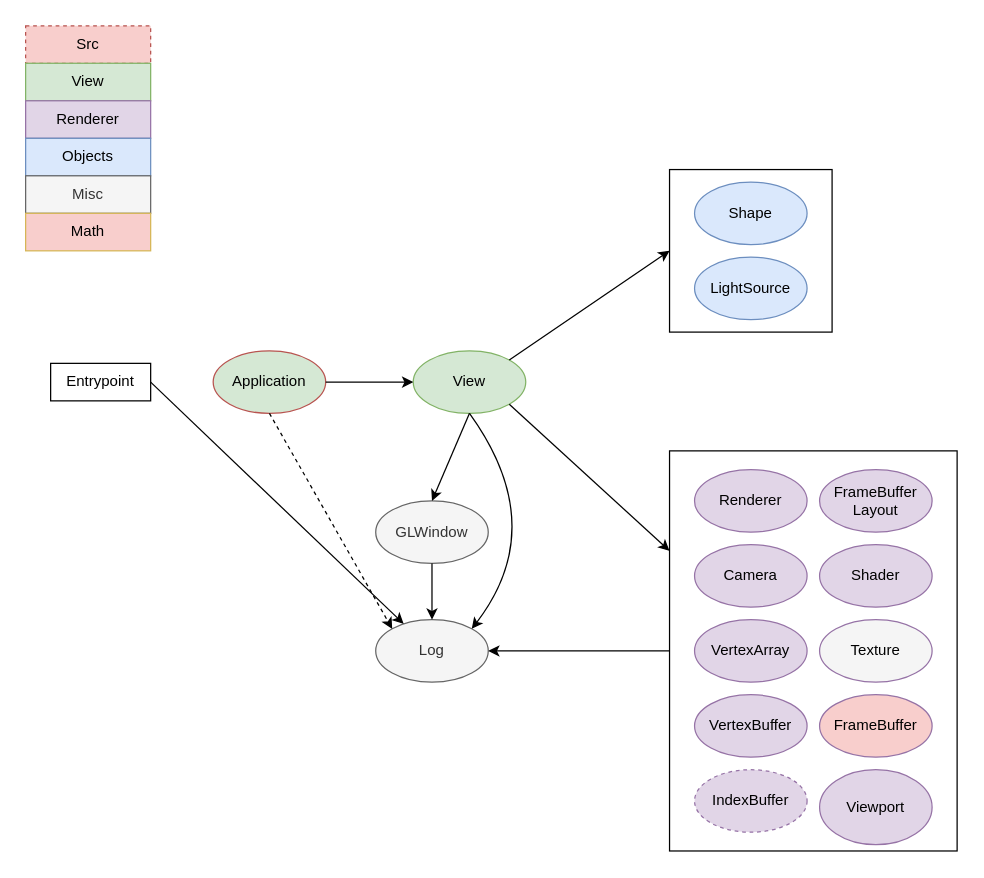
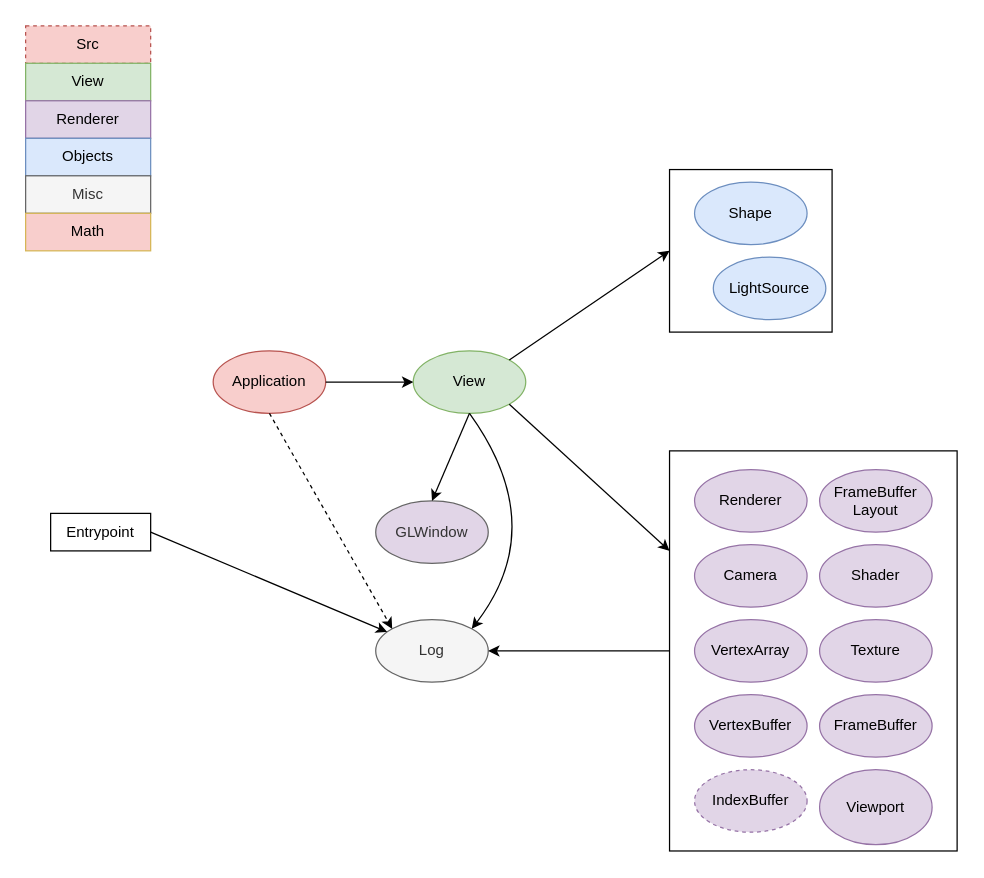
node "LightSource": moved (751, 288) -> (769, 288)
node "Entrypoint": moved (101, 382) -> (101, 532)
node "Application": fillcolor #d5e8d4 -> #f8cecc
node "GLWindow": fillcolor #f5f5f5 -> #e1d5e7
edge "GLWindow" -> "Log": removed
node "Texture": fillcolor #f5f5f5 -> #e1d5e7
node "FrameBuffer": fillcolor #f8cecc -> #e1d5e7
